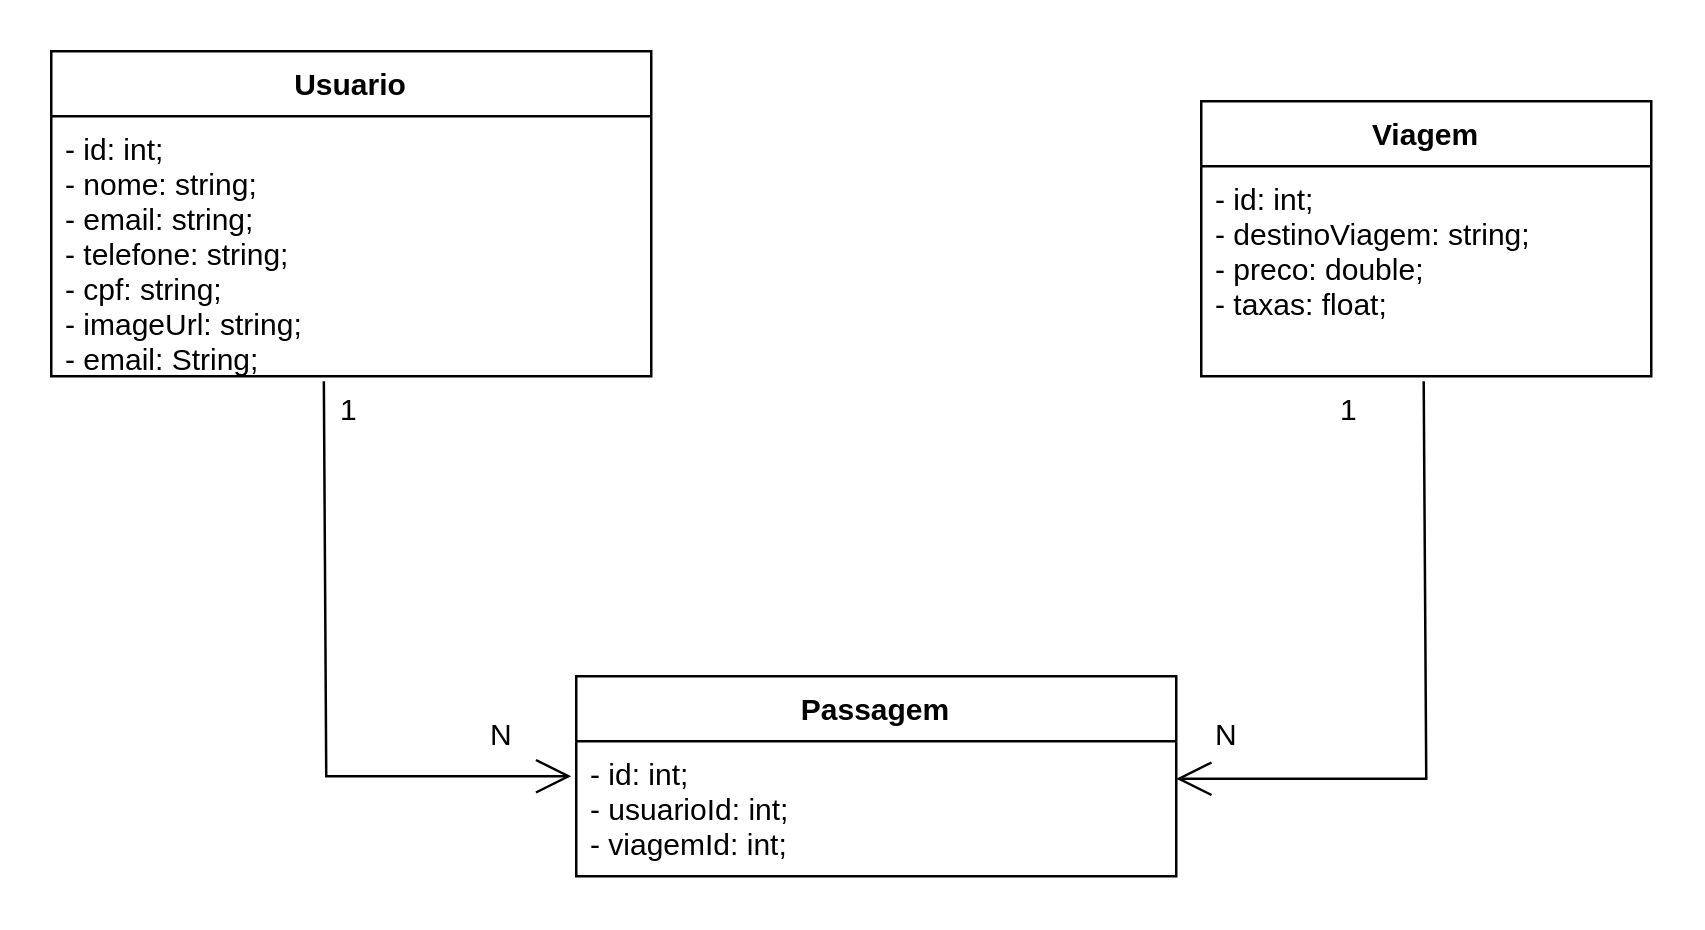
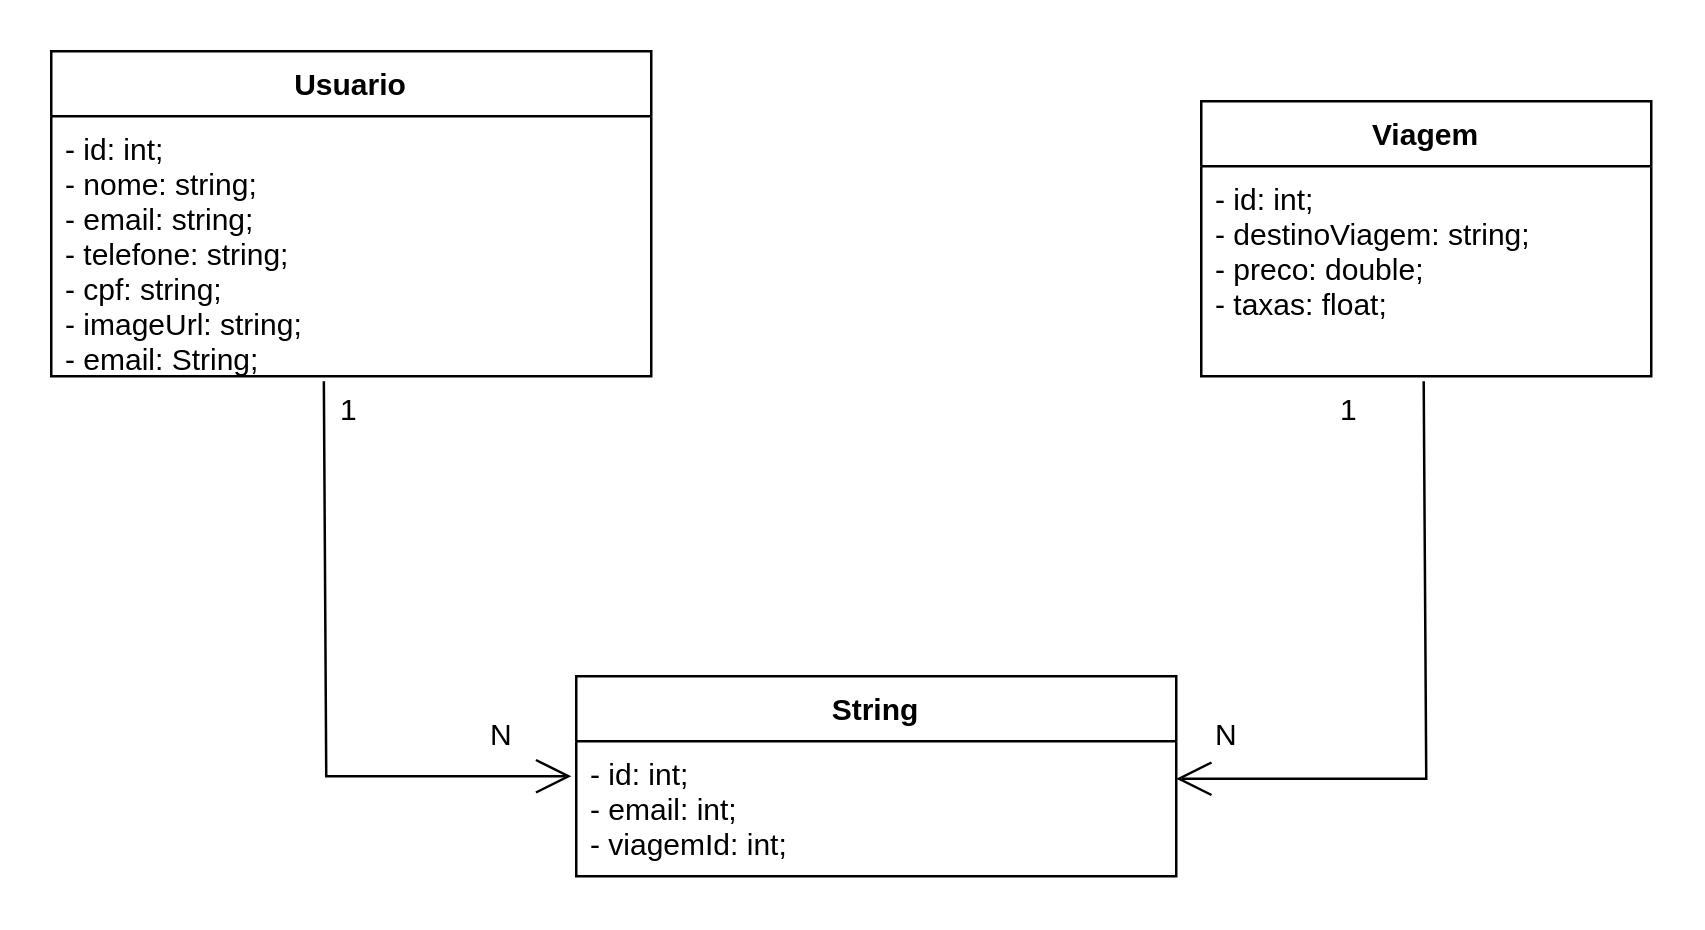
node "Passagem": label "Passagem" -> "String"
node "- id: int; - usuarioId: int; - viagemId: int;": label "- id: int; - usuarioId: int; - viagemId: int;" -> "- id: int; - email: int; - viagemId: int;"
